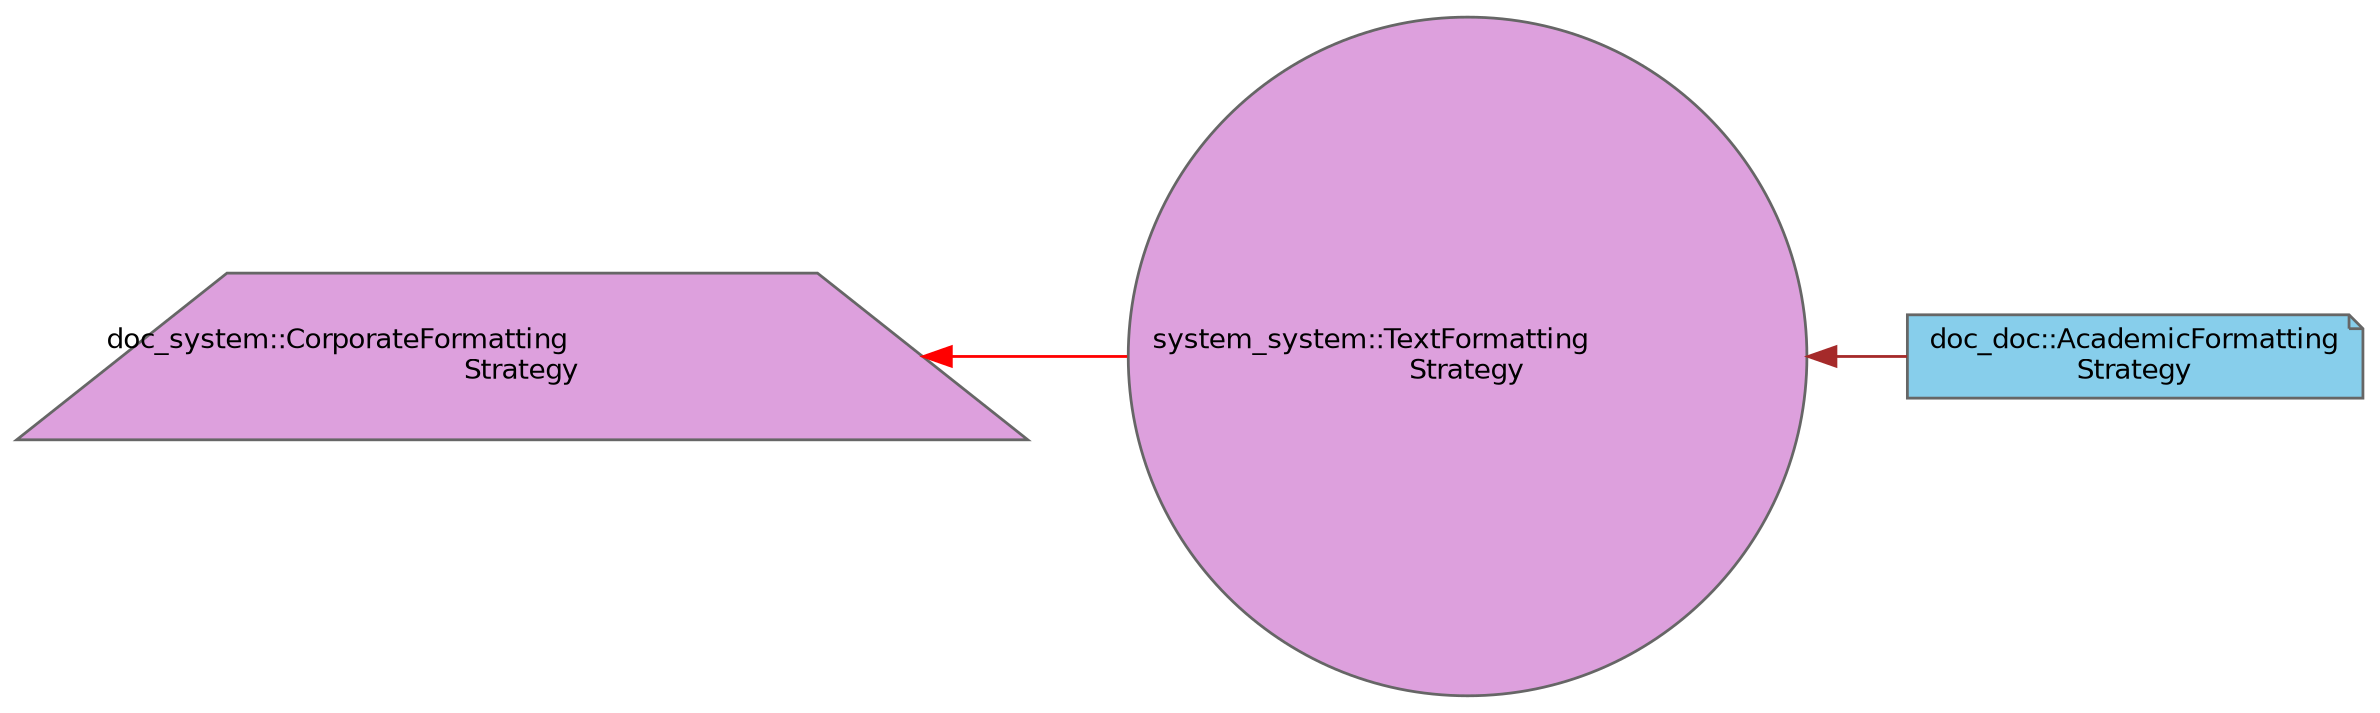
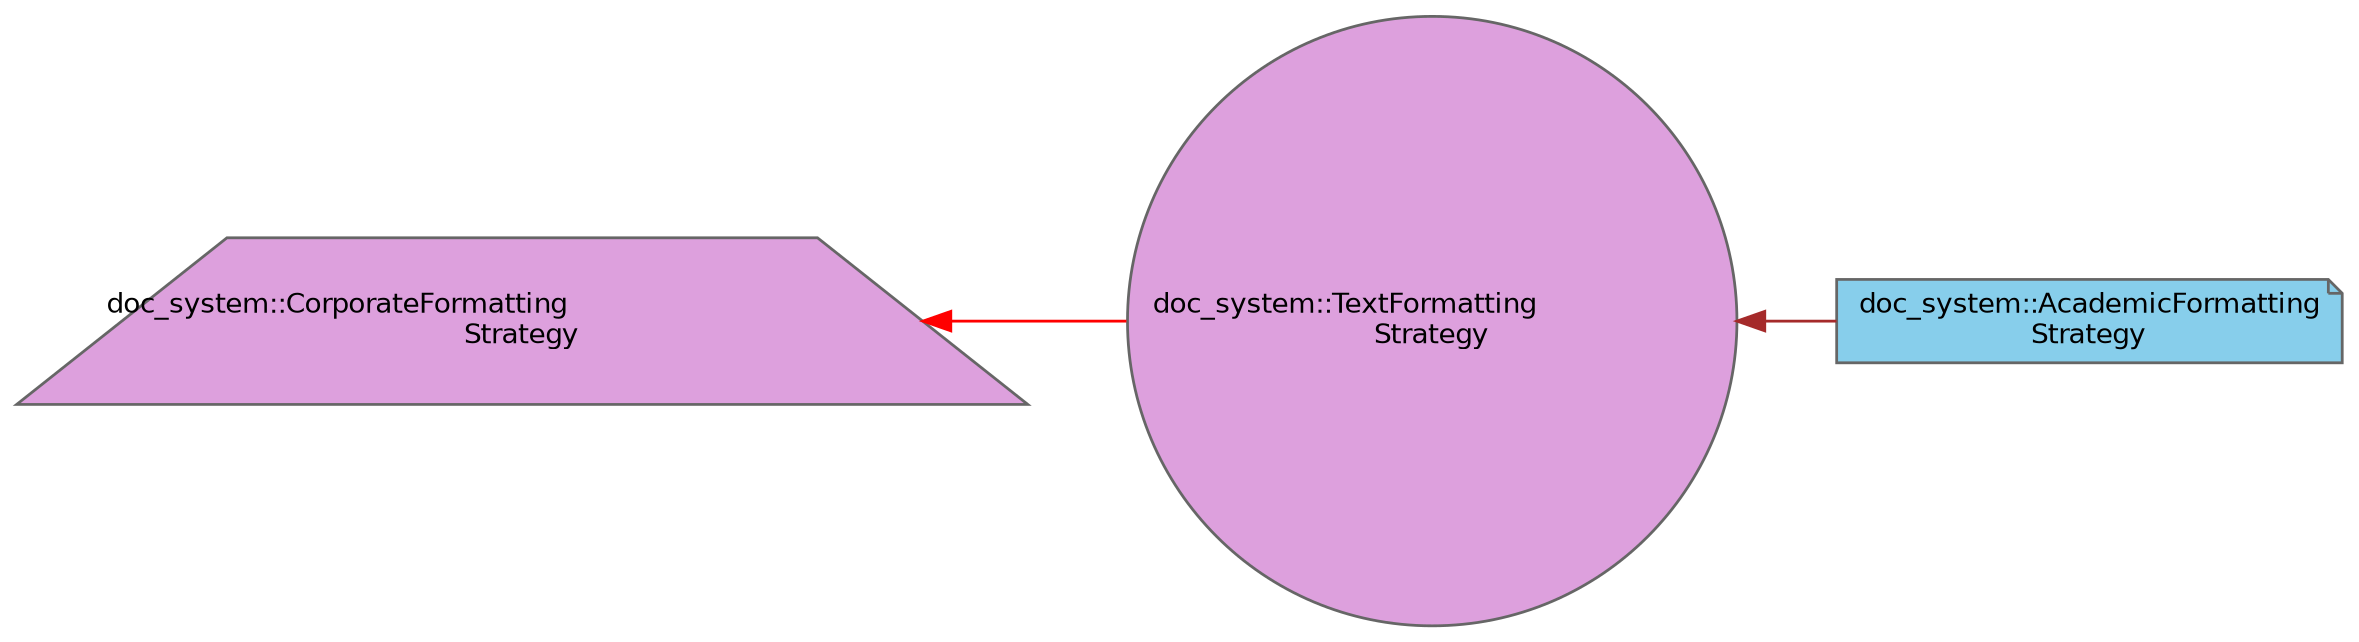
node "system_system::TextFormatting Strategy": label "system_system::TextFormatting Strategy" -> "doc_system::TextFormatting Strategy"
node "doc_doc::AcademicFormatting Strategy": label "doc_doc::AcademicFormatting Strategy" -> "doc_system::AcademicFormatting Strategy"
